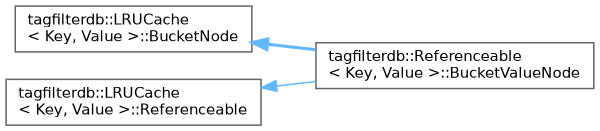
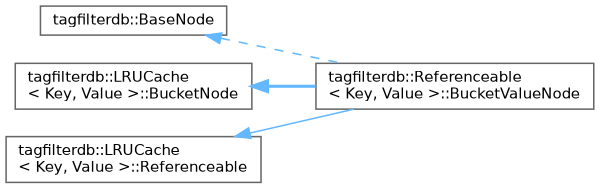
node "tagfilterdb::BaseNode": added
